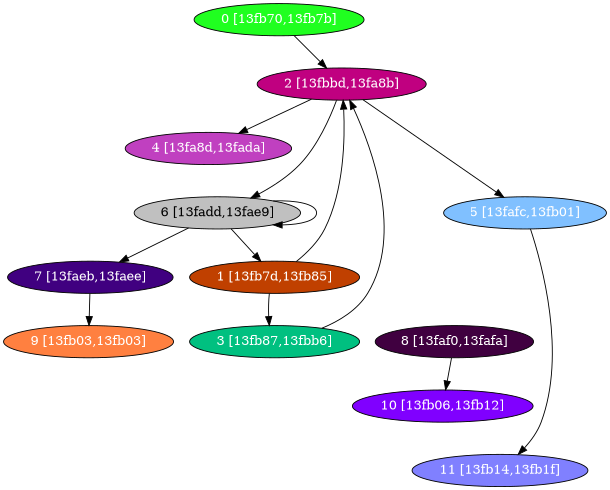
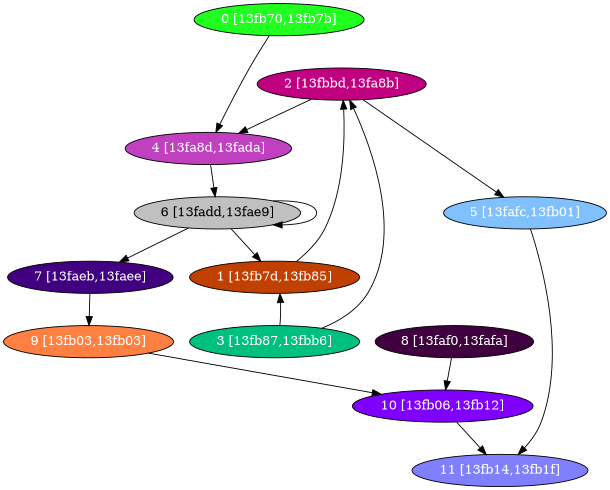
edge "0 [13fb70,13fb7b]" -> "2 [13fbbd,13fa8b]": now "0 [13fb70,13fb7b]" -> "4 [13fa8d,13fada]"
edge "2 [13fbbd,13fa8b]" -> "6 [13fadd,13fae9]": now "4 [13fa8d,13fada]" -> "6 [13fadd,13fae9]"
edge "1 [13fb7d,13fb85]" -> "3 [13fb87,13fbb6]": reversed
edge "9 [13fb03,13fb03]" -> "10 [13fb06,13fb12]": added
edge "10 [13fb06,13fb12]" -> "11 [13fb14,13fb1f]": added
